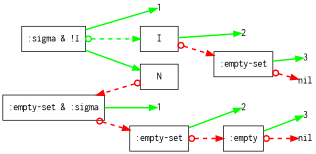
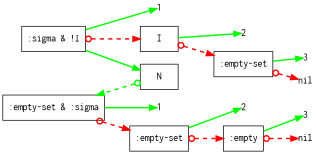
edge ":sigma & !I" -- "I": color green -> red
edge "N" -- ":empty-set & :sigma": color red -> green
